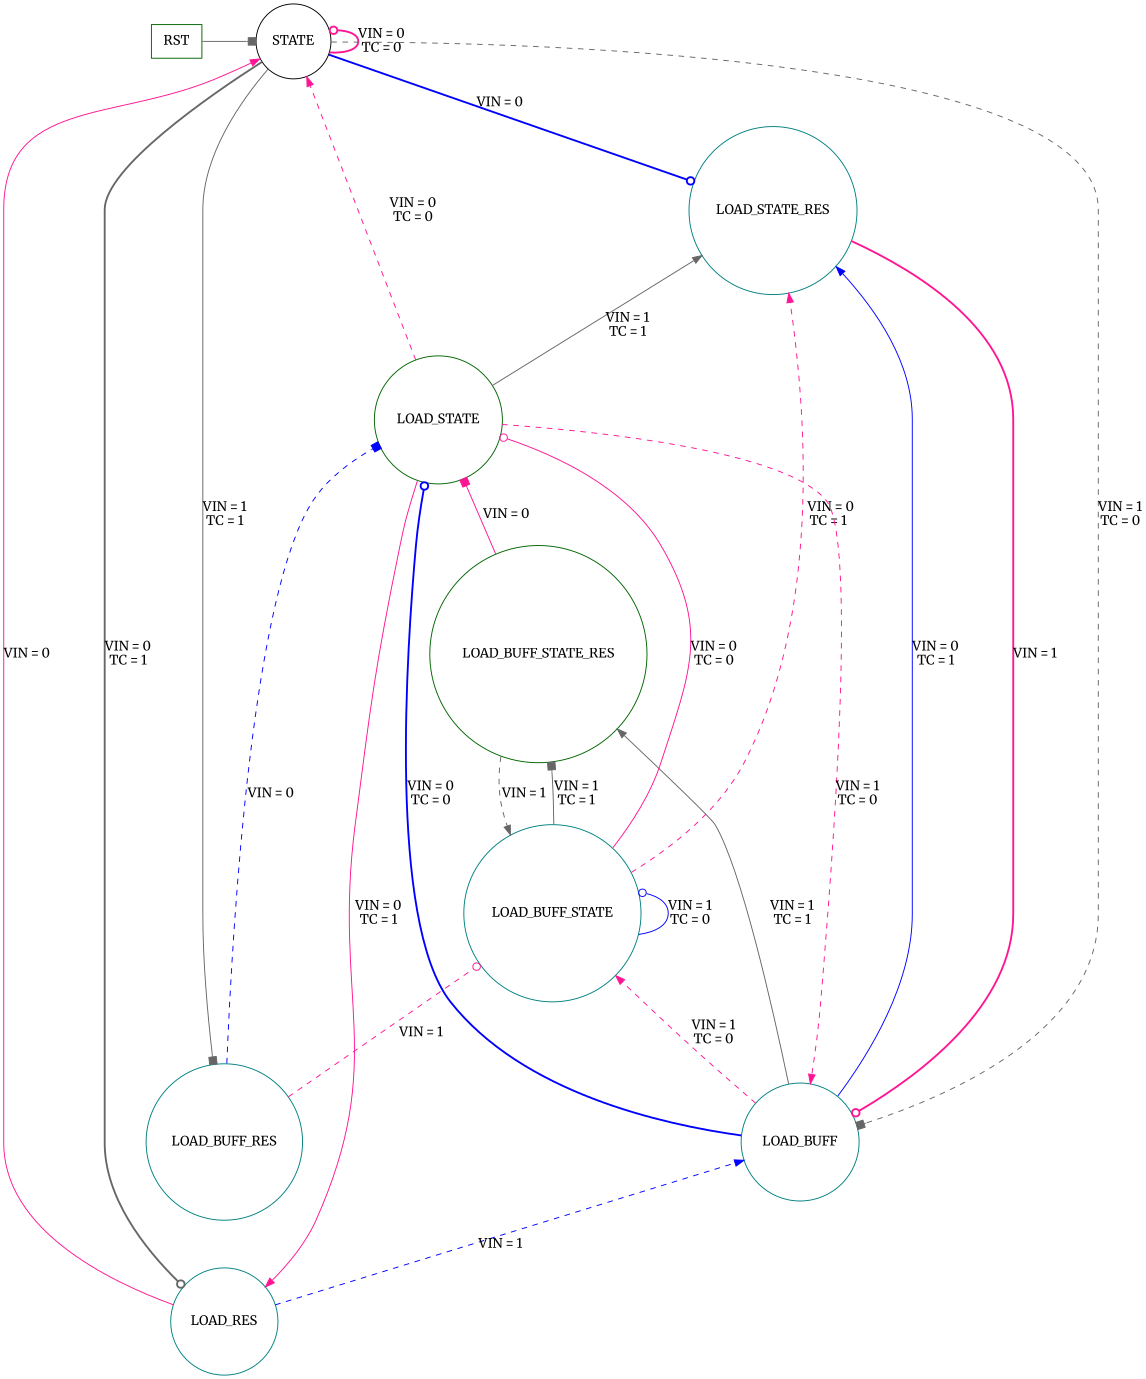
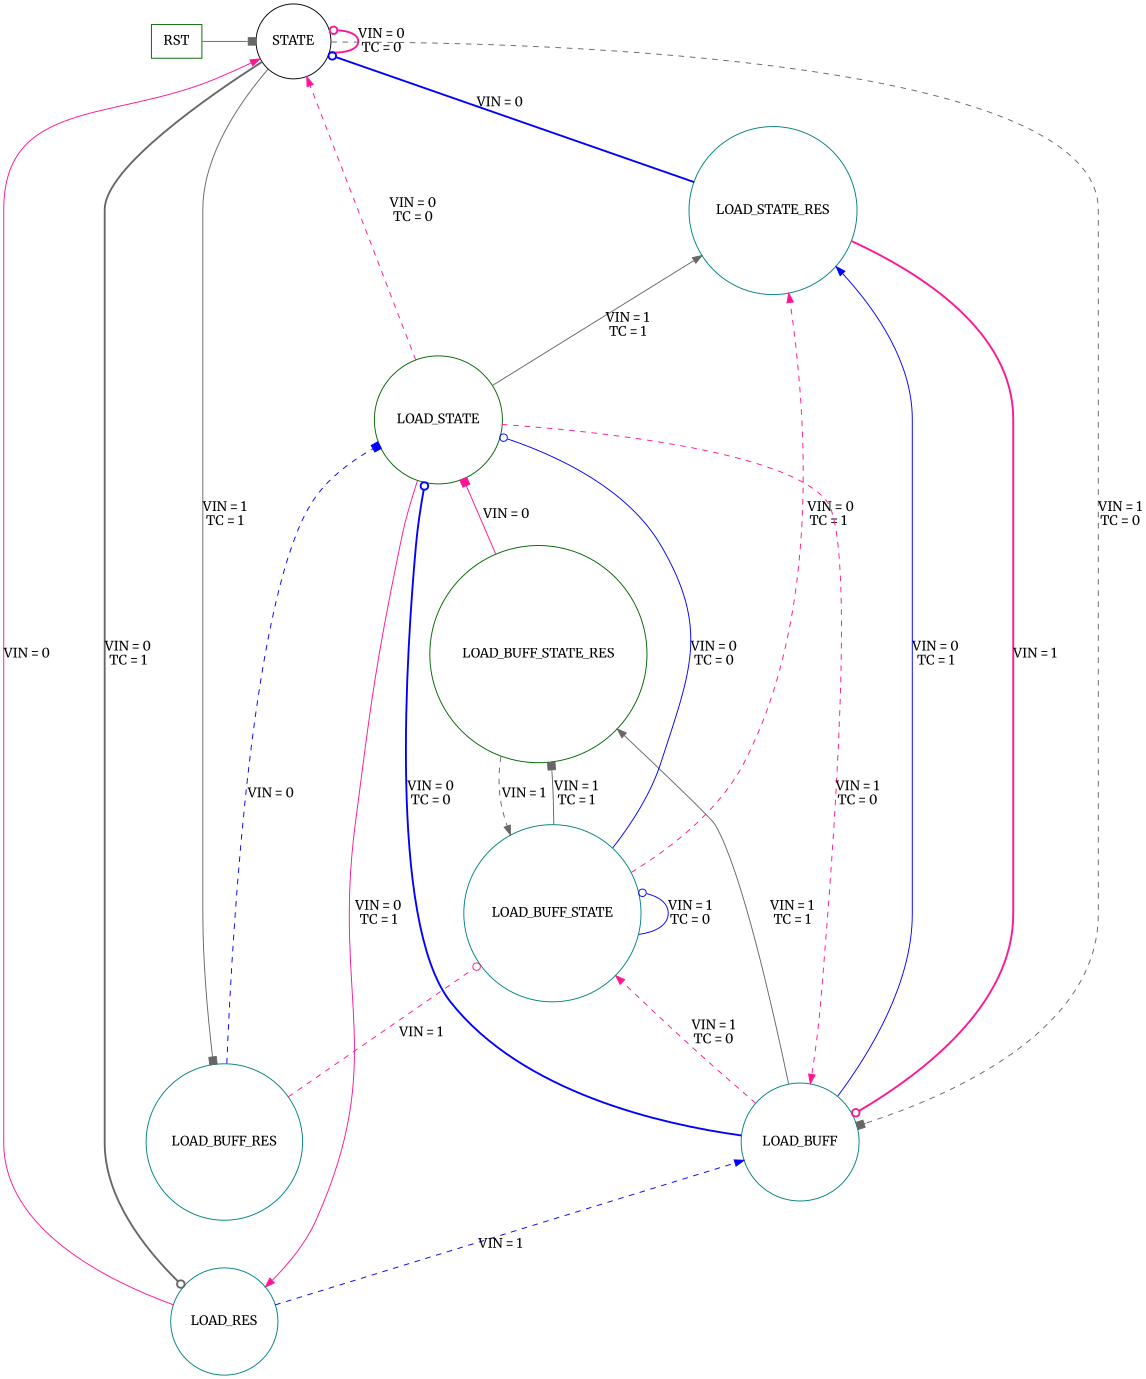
edge "STATE" -> "LOAD_STATE_RES": reversed
edge "LOAD_BUFF_STATE" -> "LOAD_STATE": color deeppink -> blue
